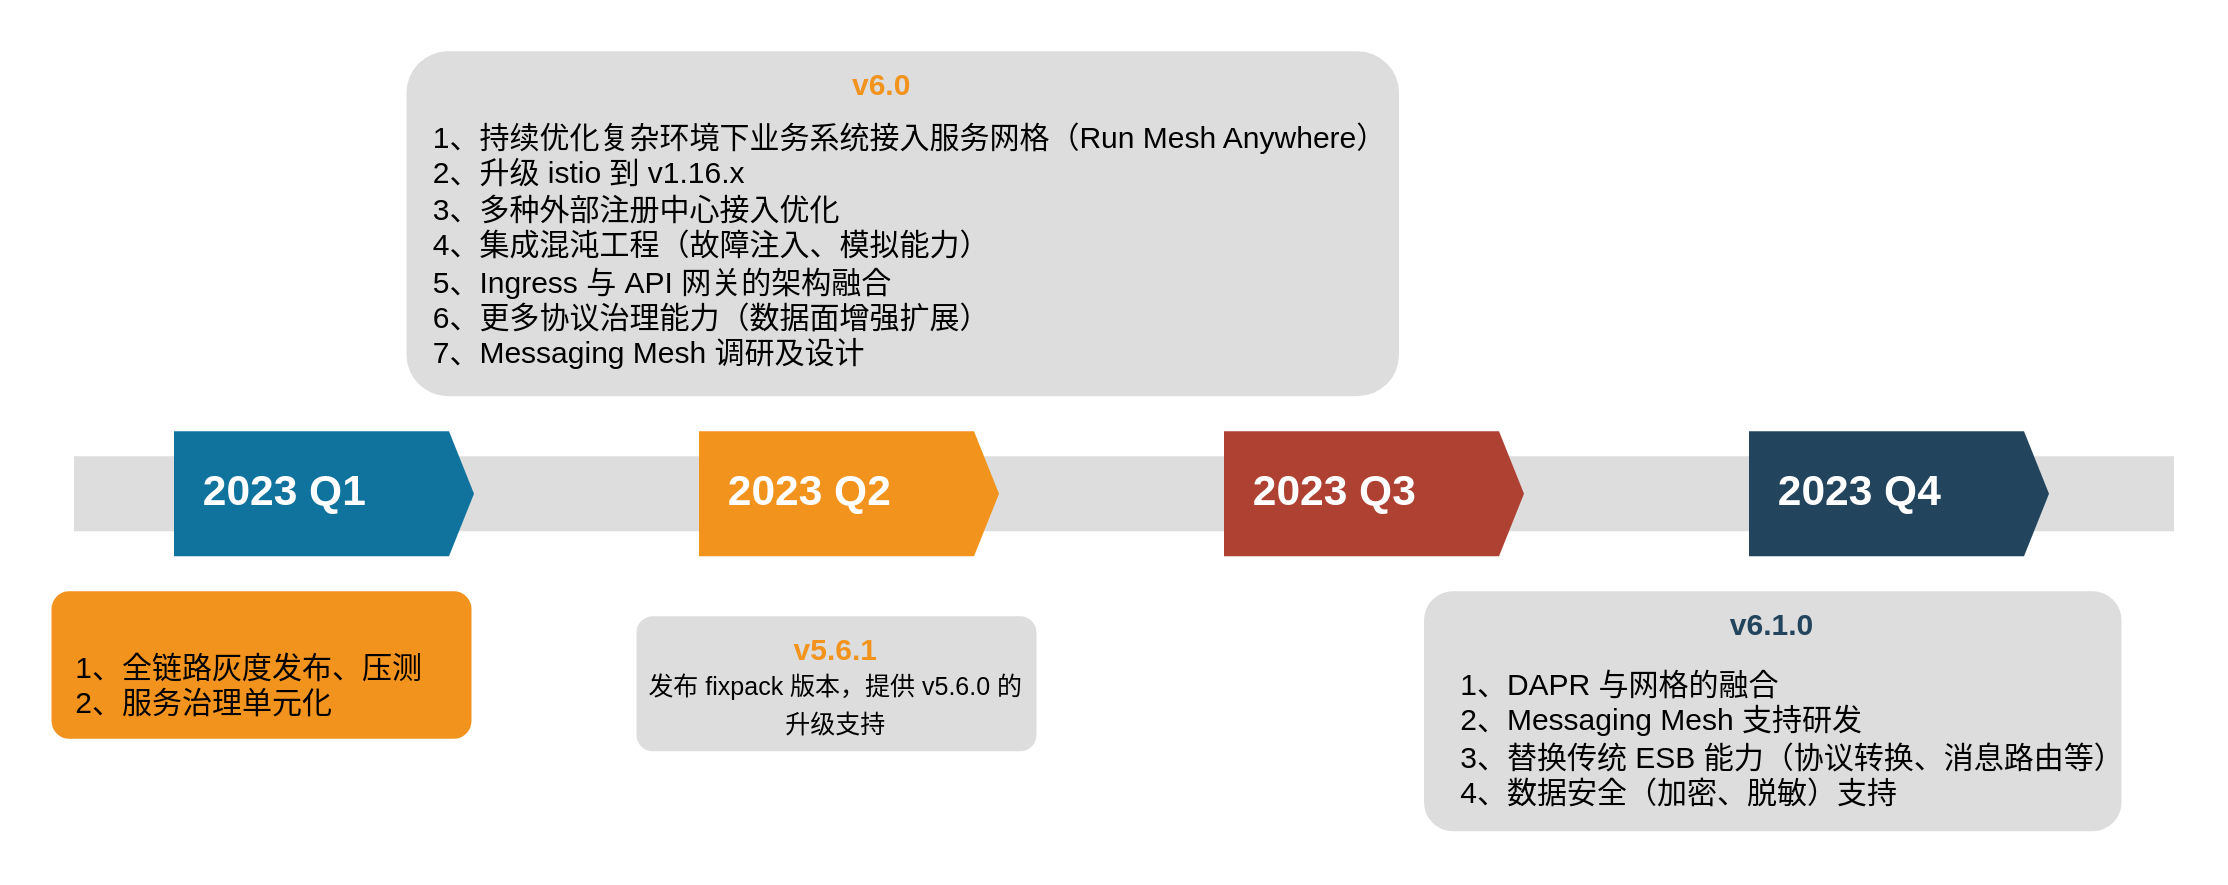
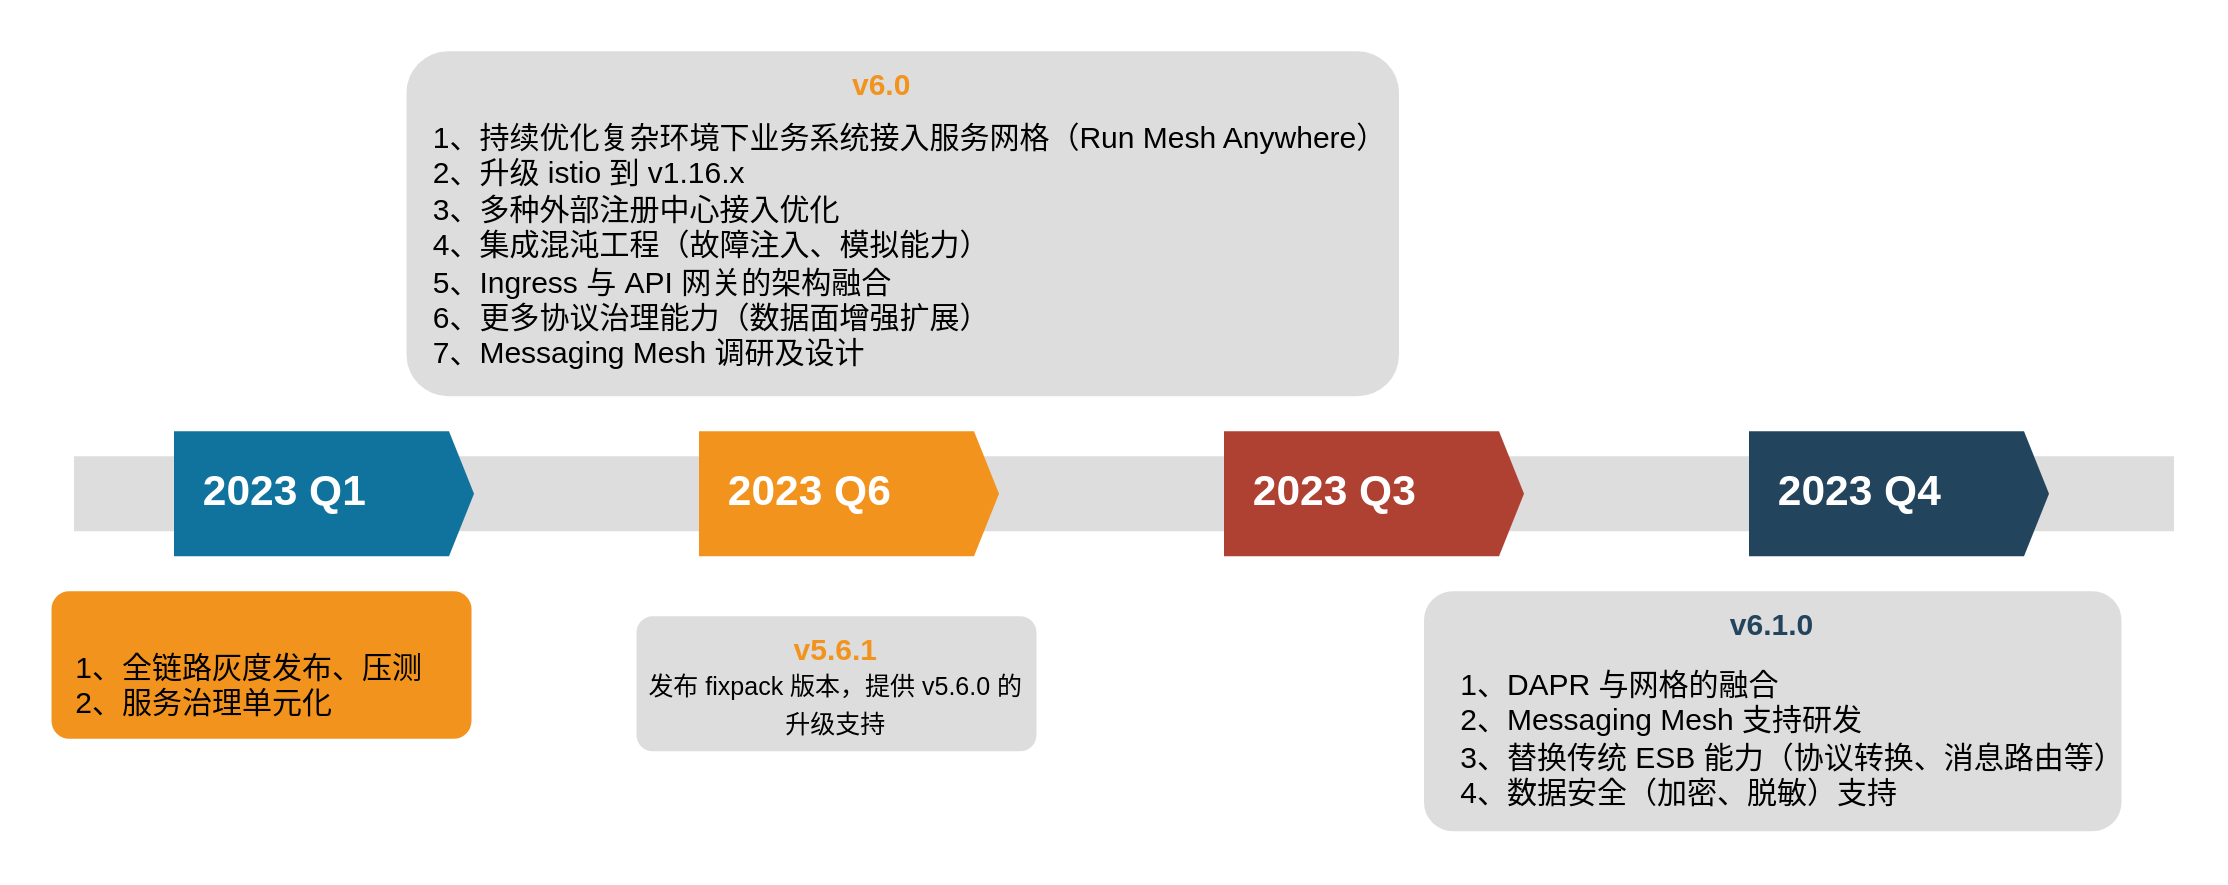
node "2023 Q2": label "2023 Q2" -> "2023 Q6"
